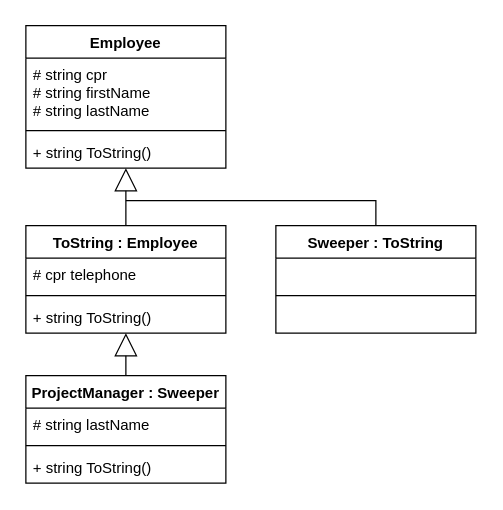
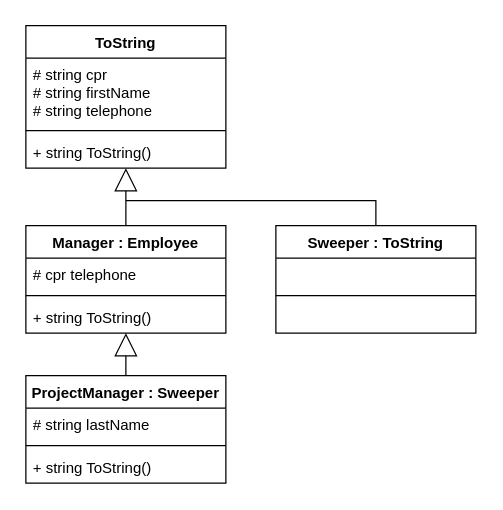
node "Employee": label "Employee" -> "ToString"
node "# string cpr # string firstName # string lastName": label "# string cpr # string firstName # string lastName" -> "# string cpr # string firstName # string telephone"
node "ToString : Employee": label "ToString : Employee" -> "Manager : Employee"
